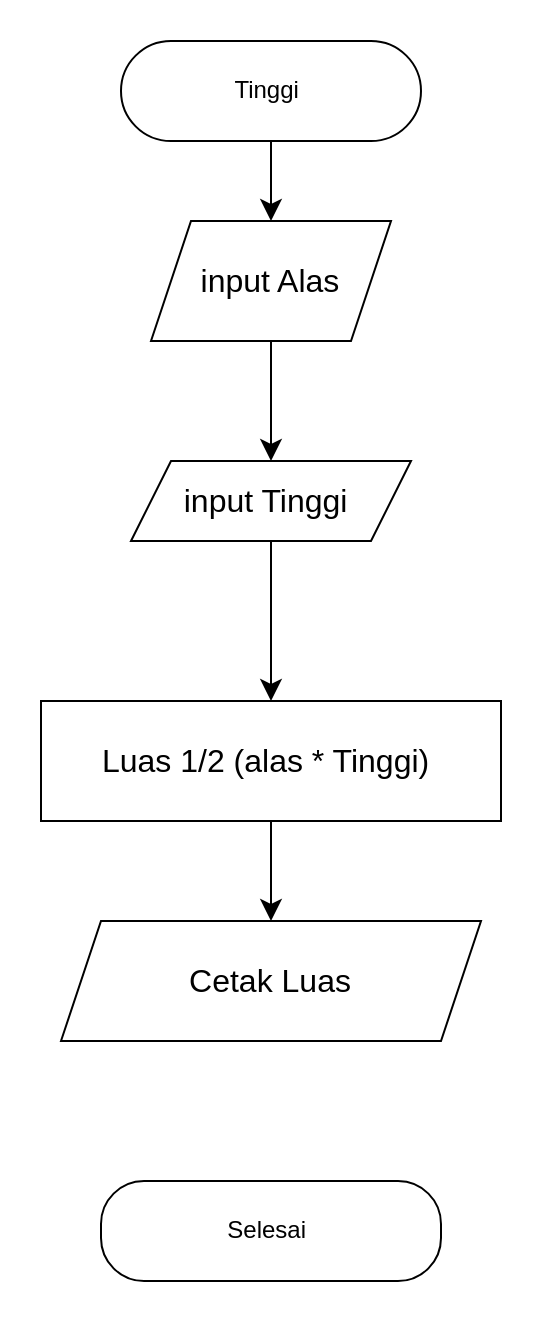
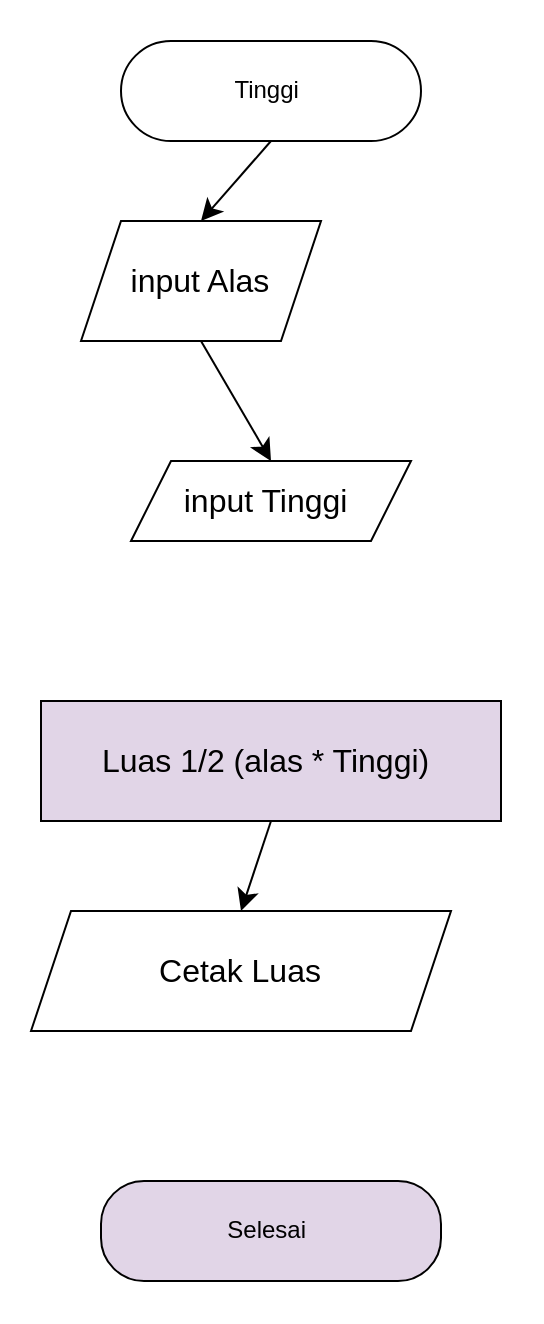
node "input Alas": moved (271, 281) -> (201, 281)
edge "input Tinggi" -> "Luas 1/2 (alas * Tinggi)": removed
node "Luas 1/2 (alas * Tinggi)": fillcolor #ffffff -> #e1d5e7
node "Cetak Luas": moved (271, 981) -> (241, 971)
node "Selesai": fillcolor #ffffff -> #e1d5e7
